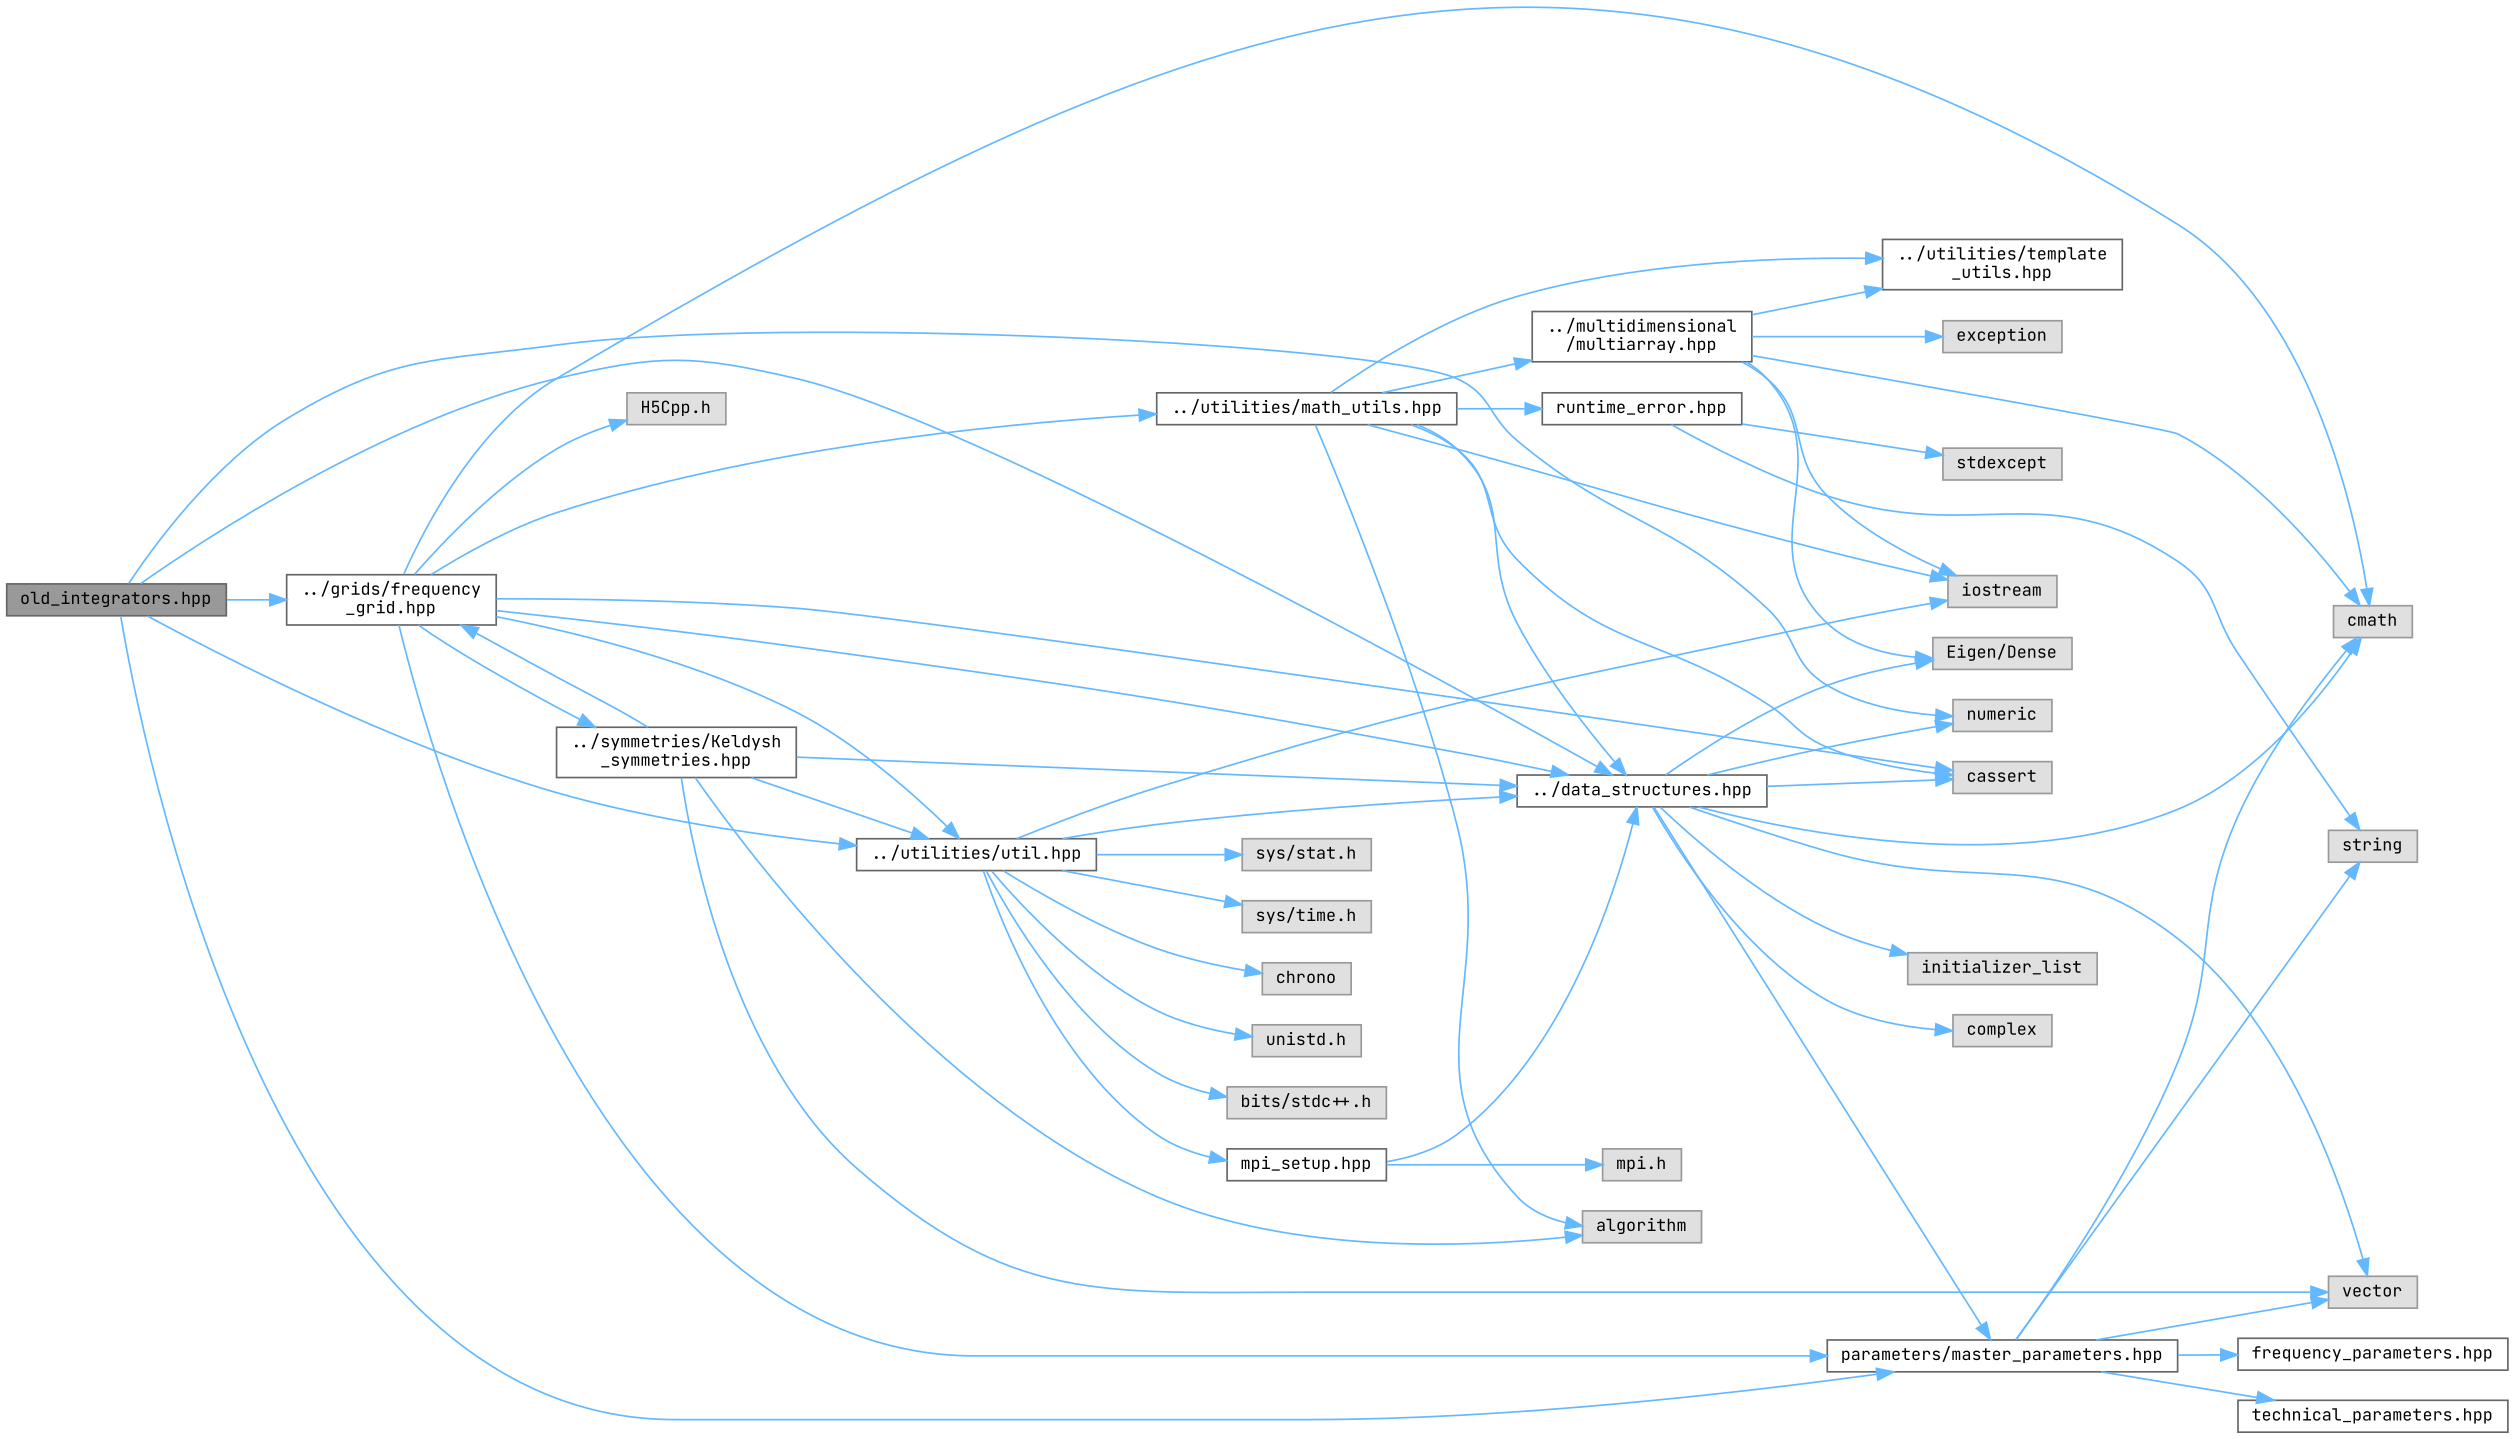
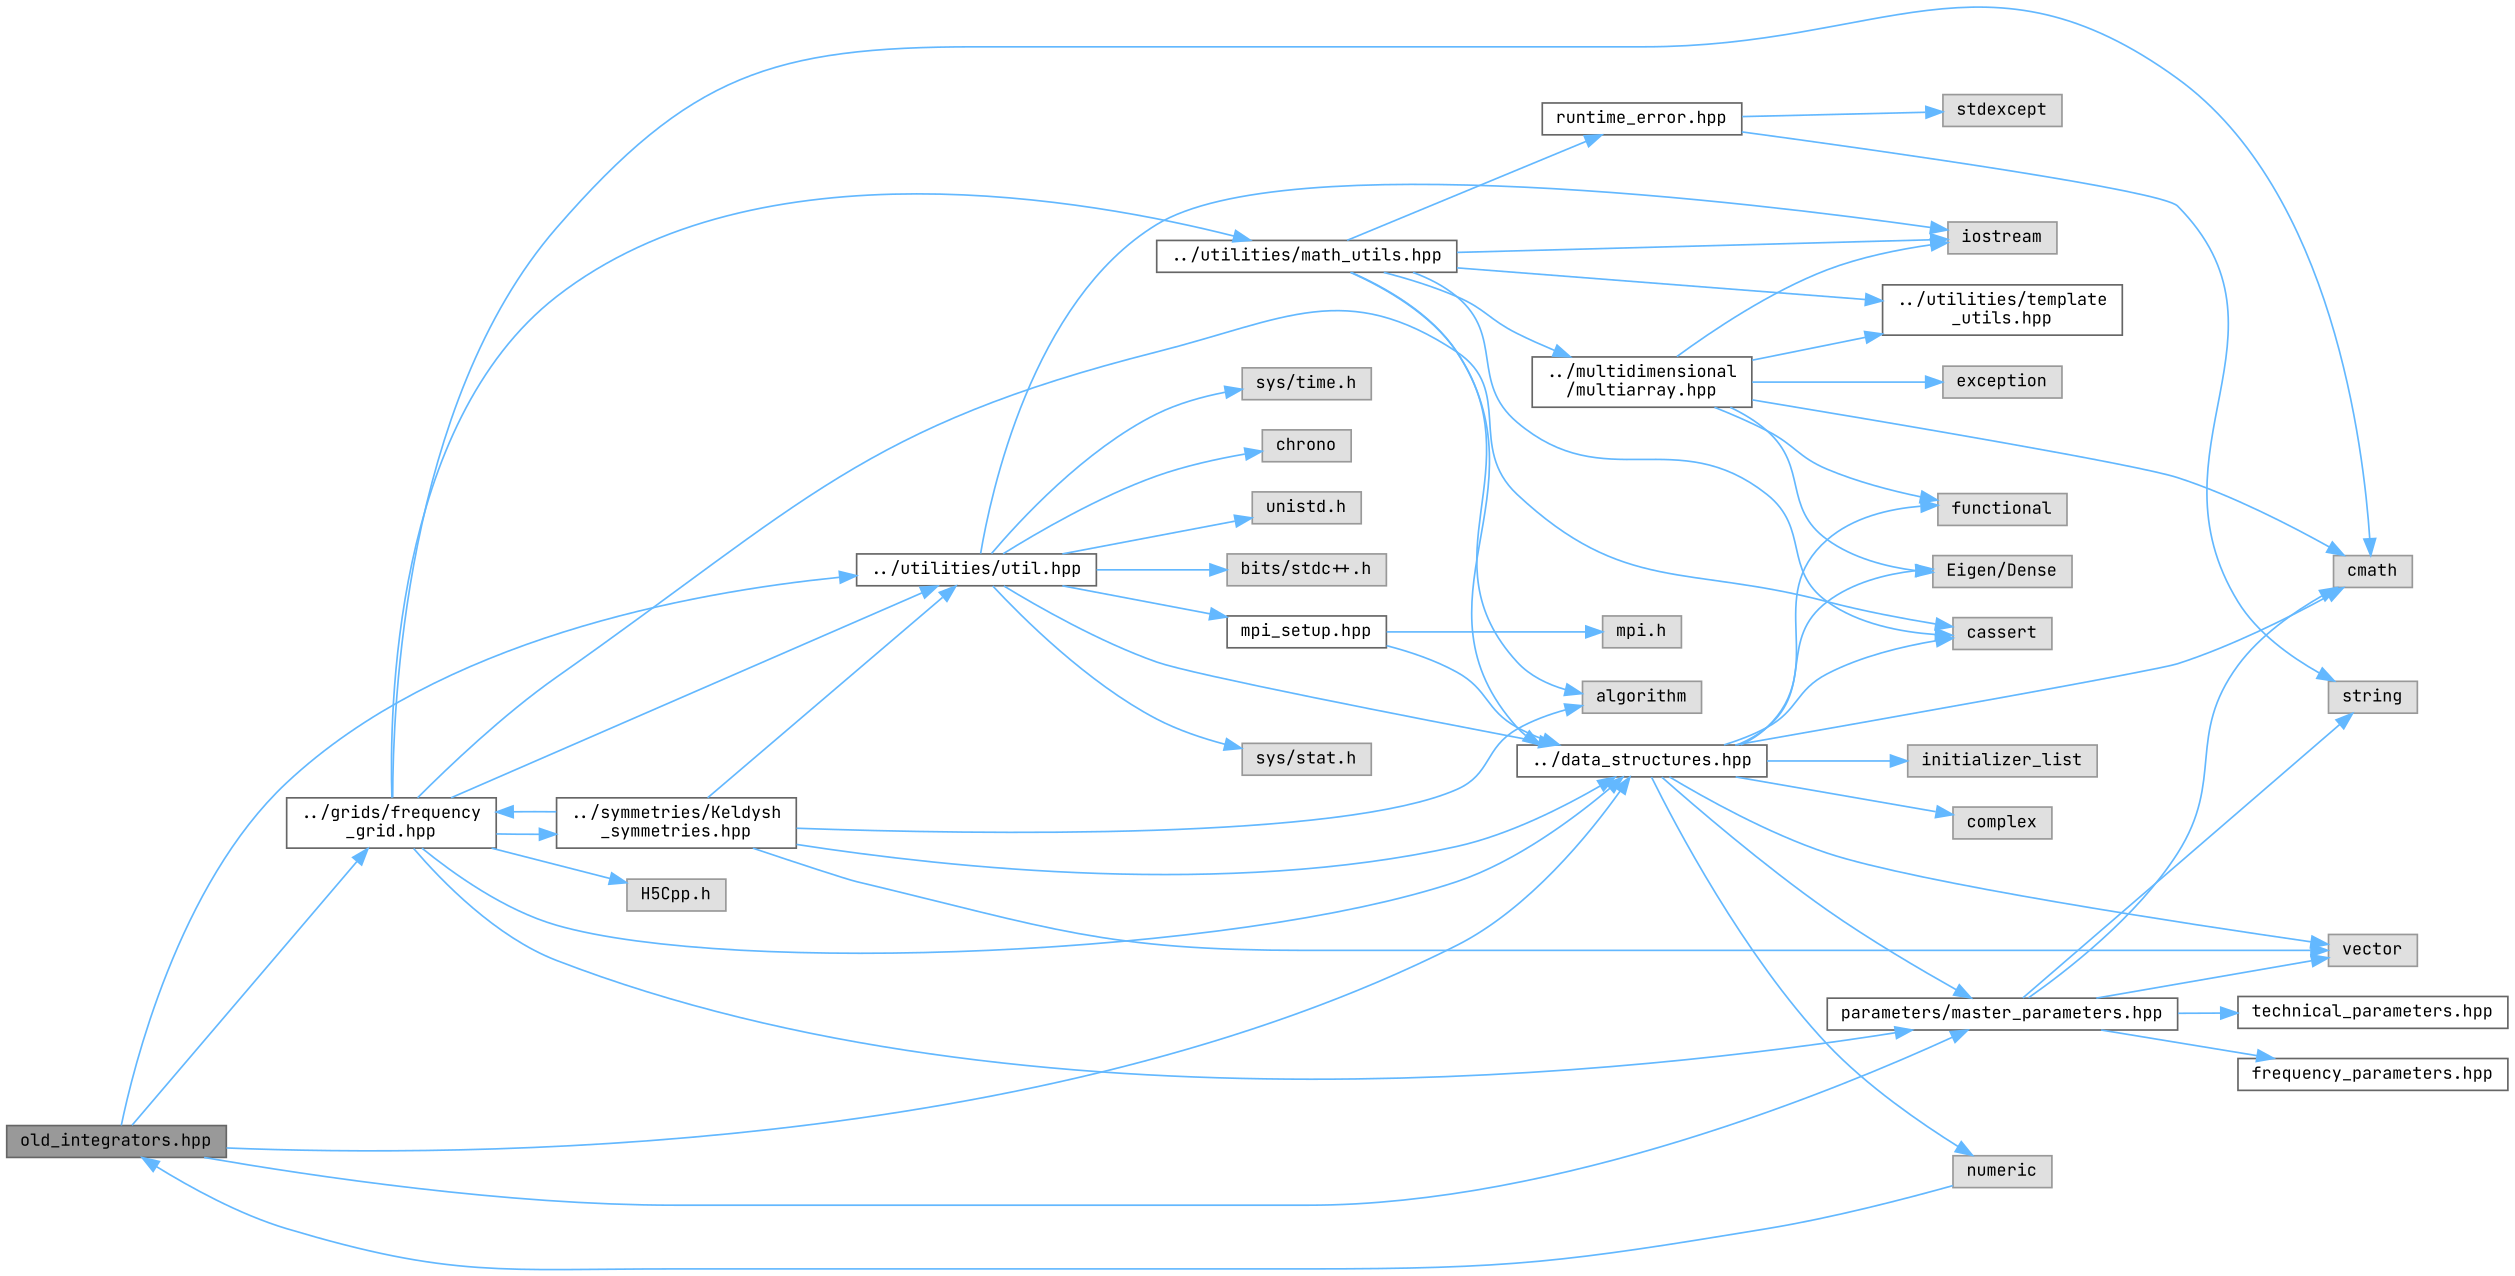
edge "old_integrators.hpp" -> "numeric": reversed
node "functional": added
